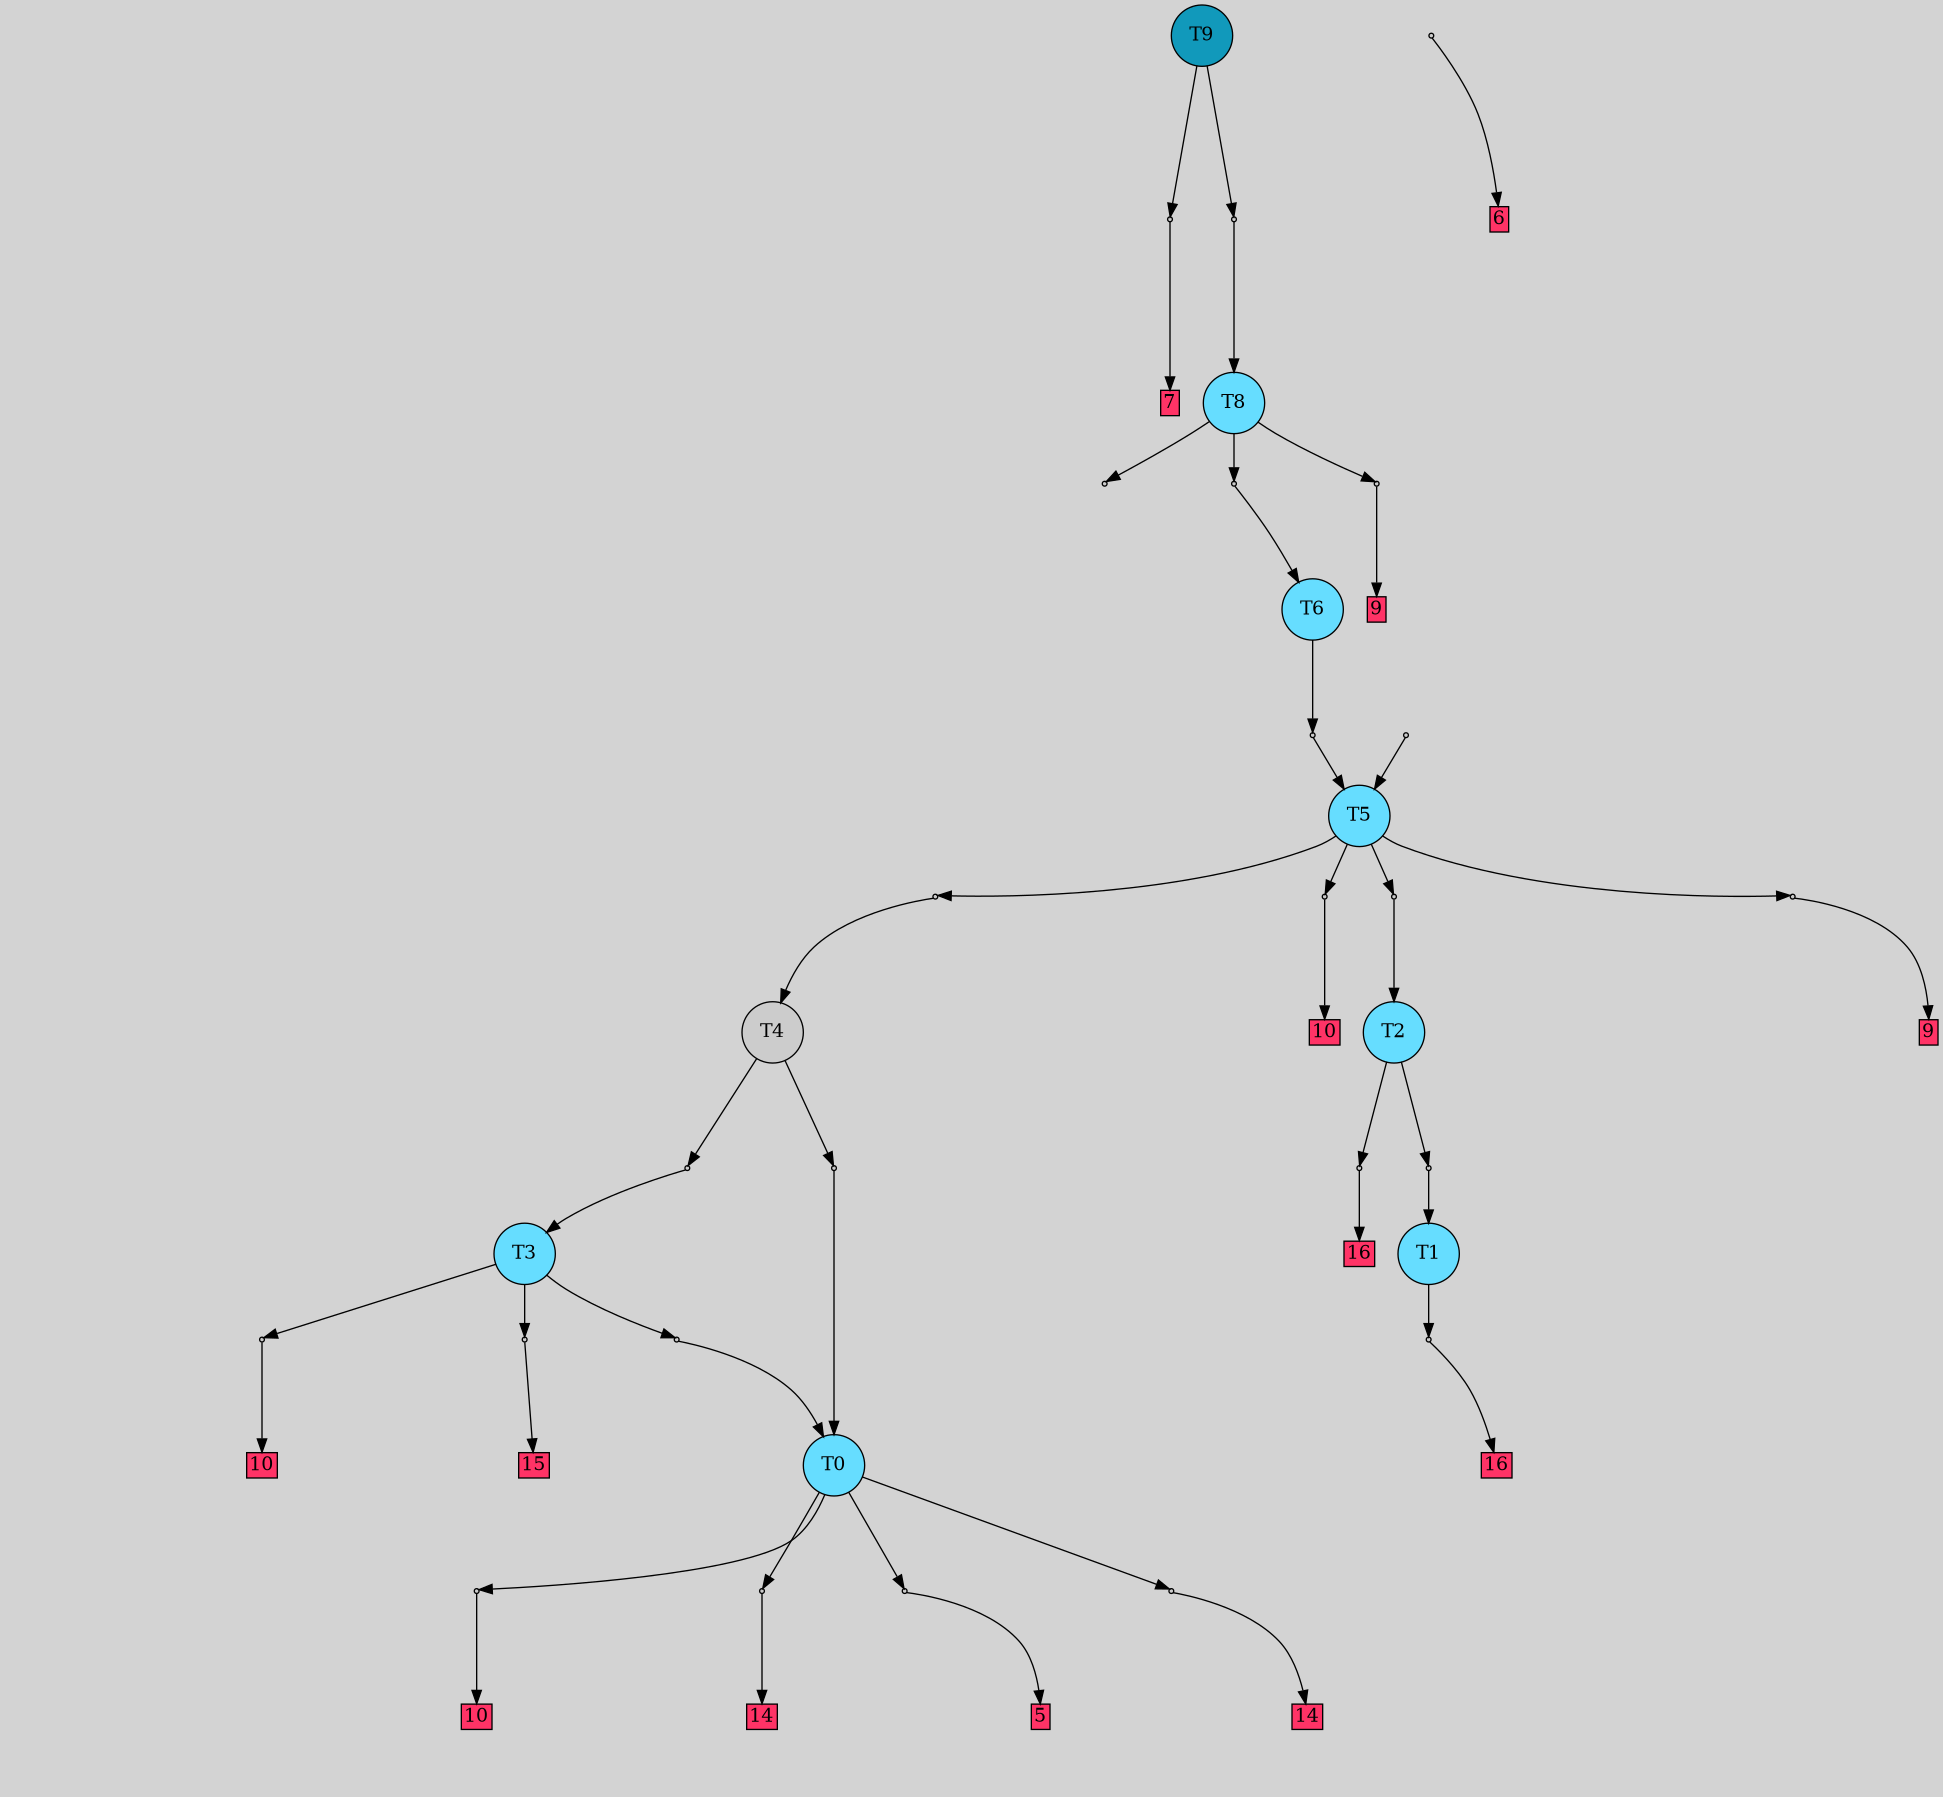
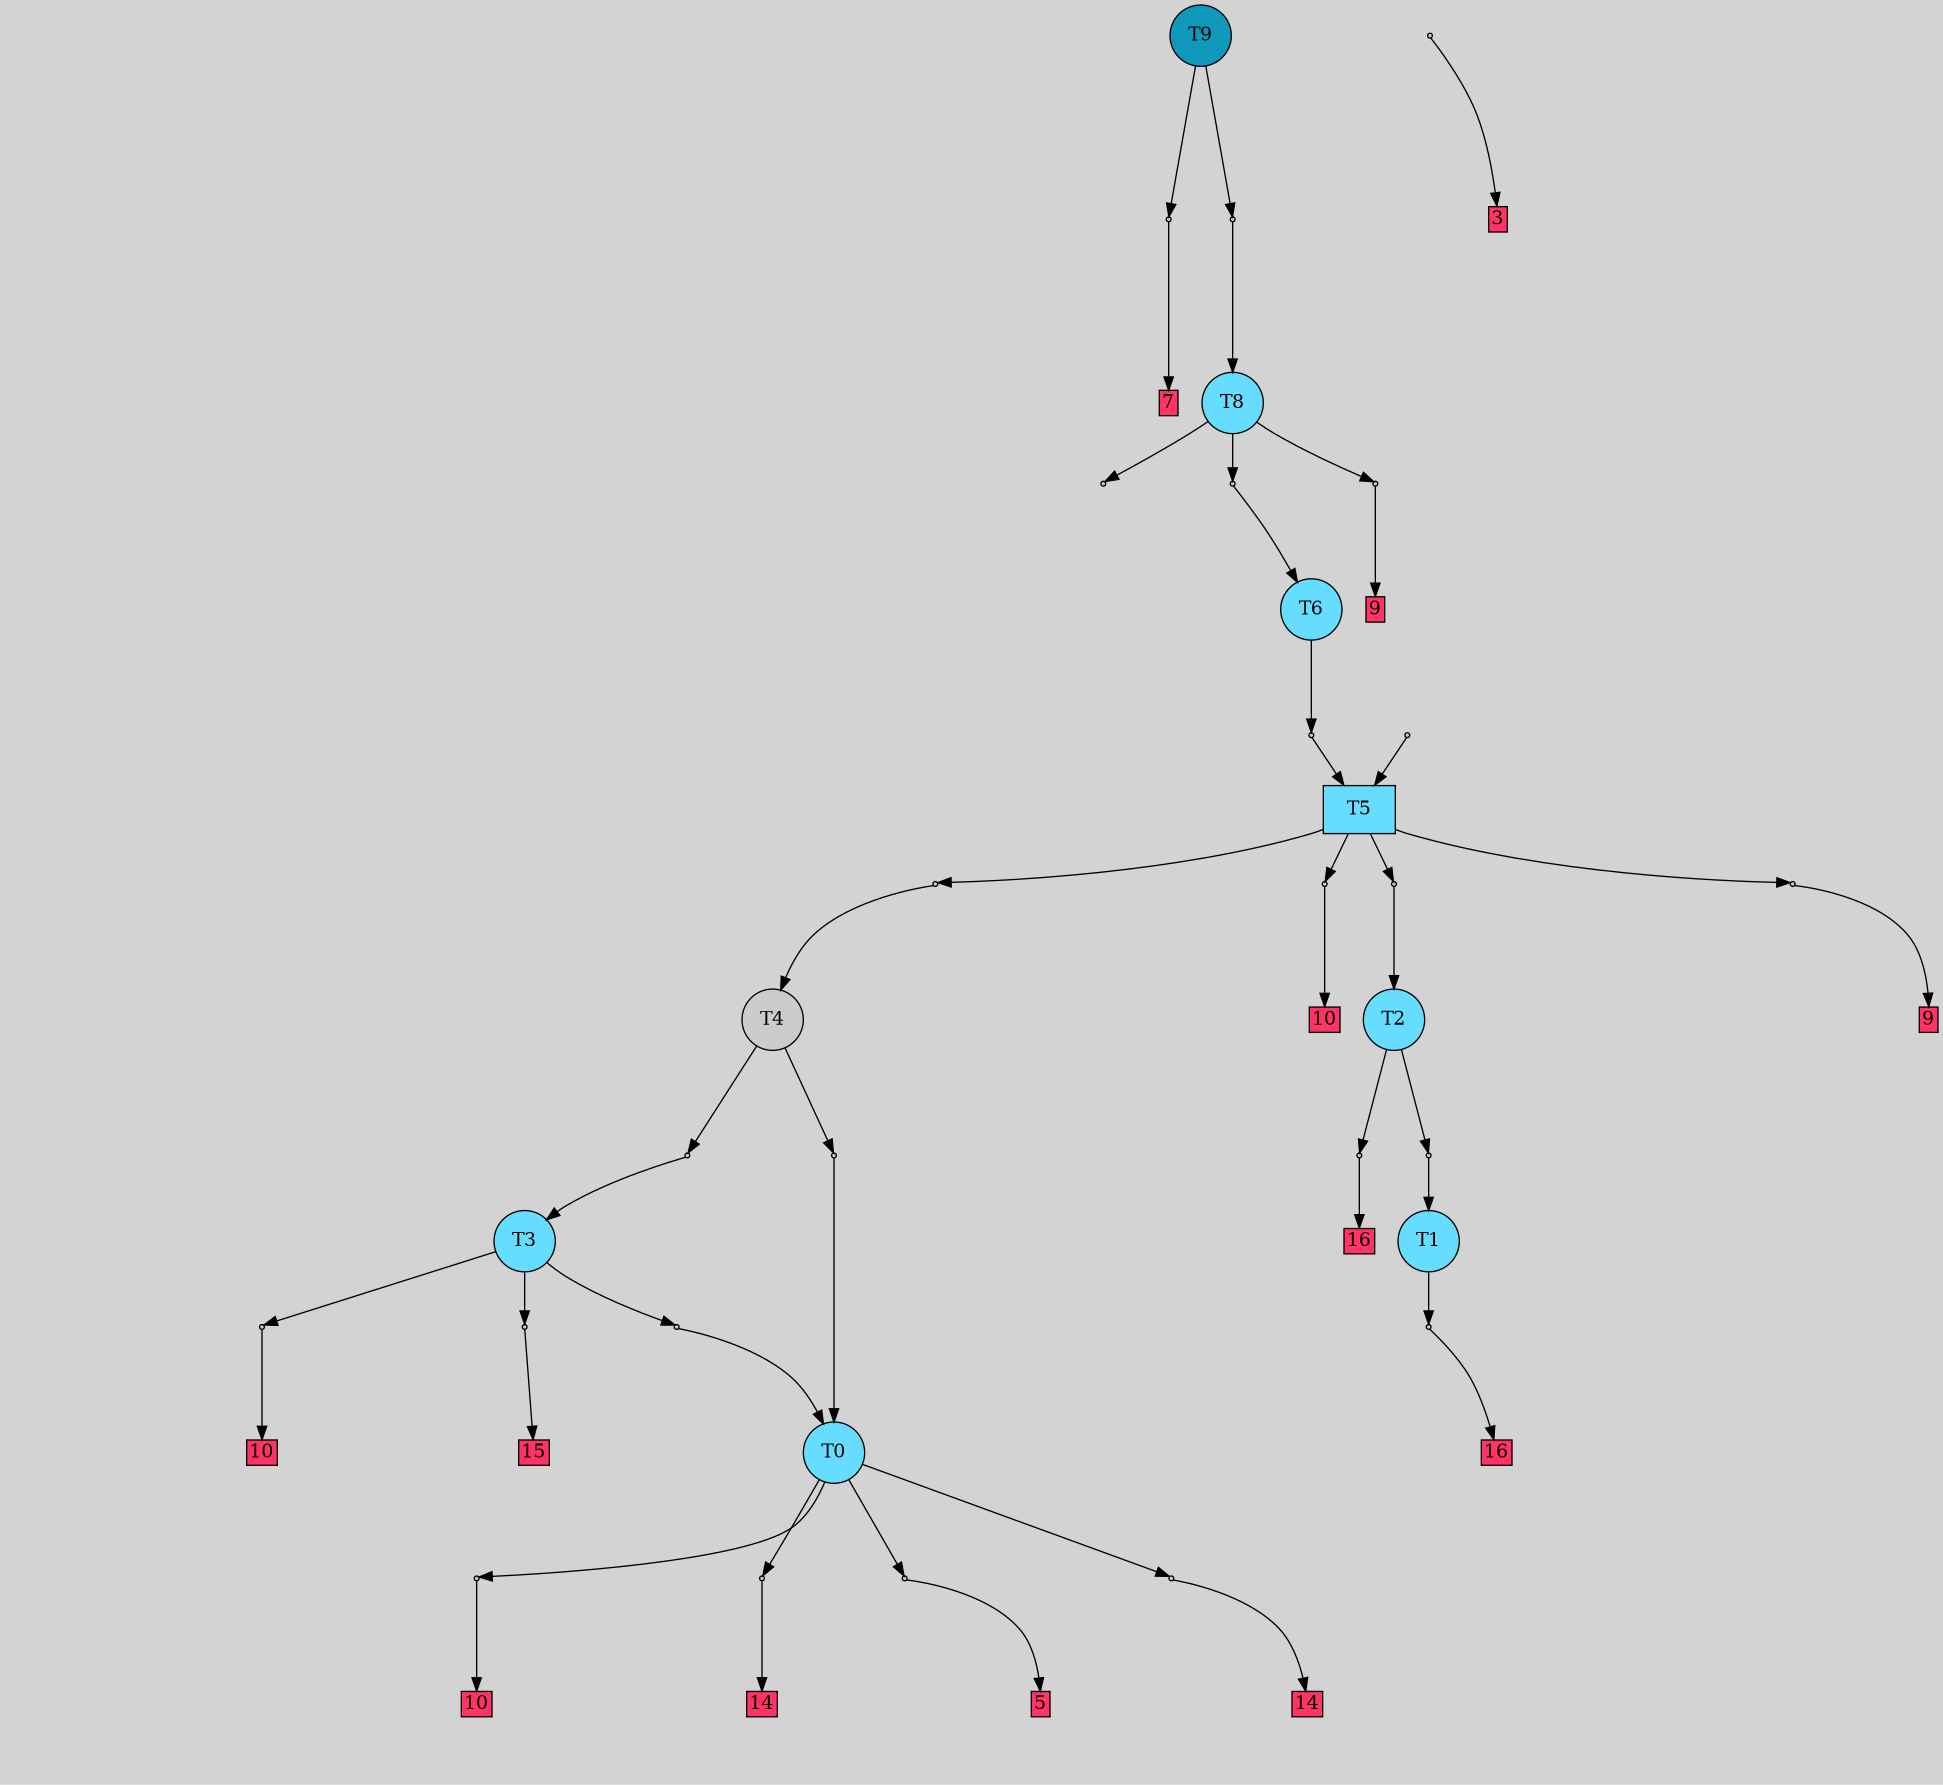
node "6": label "6" -> "3"
node "T5": shape circle -> box
